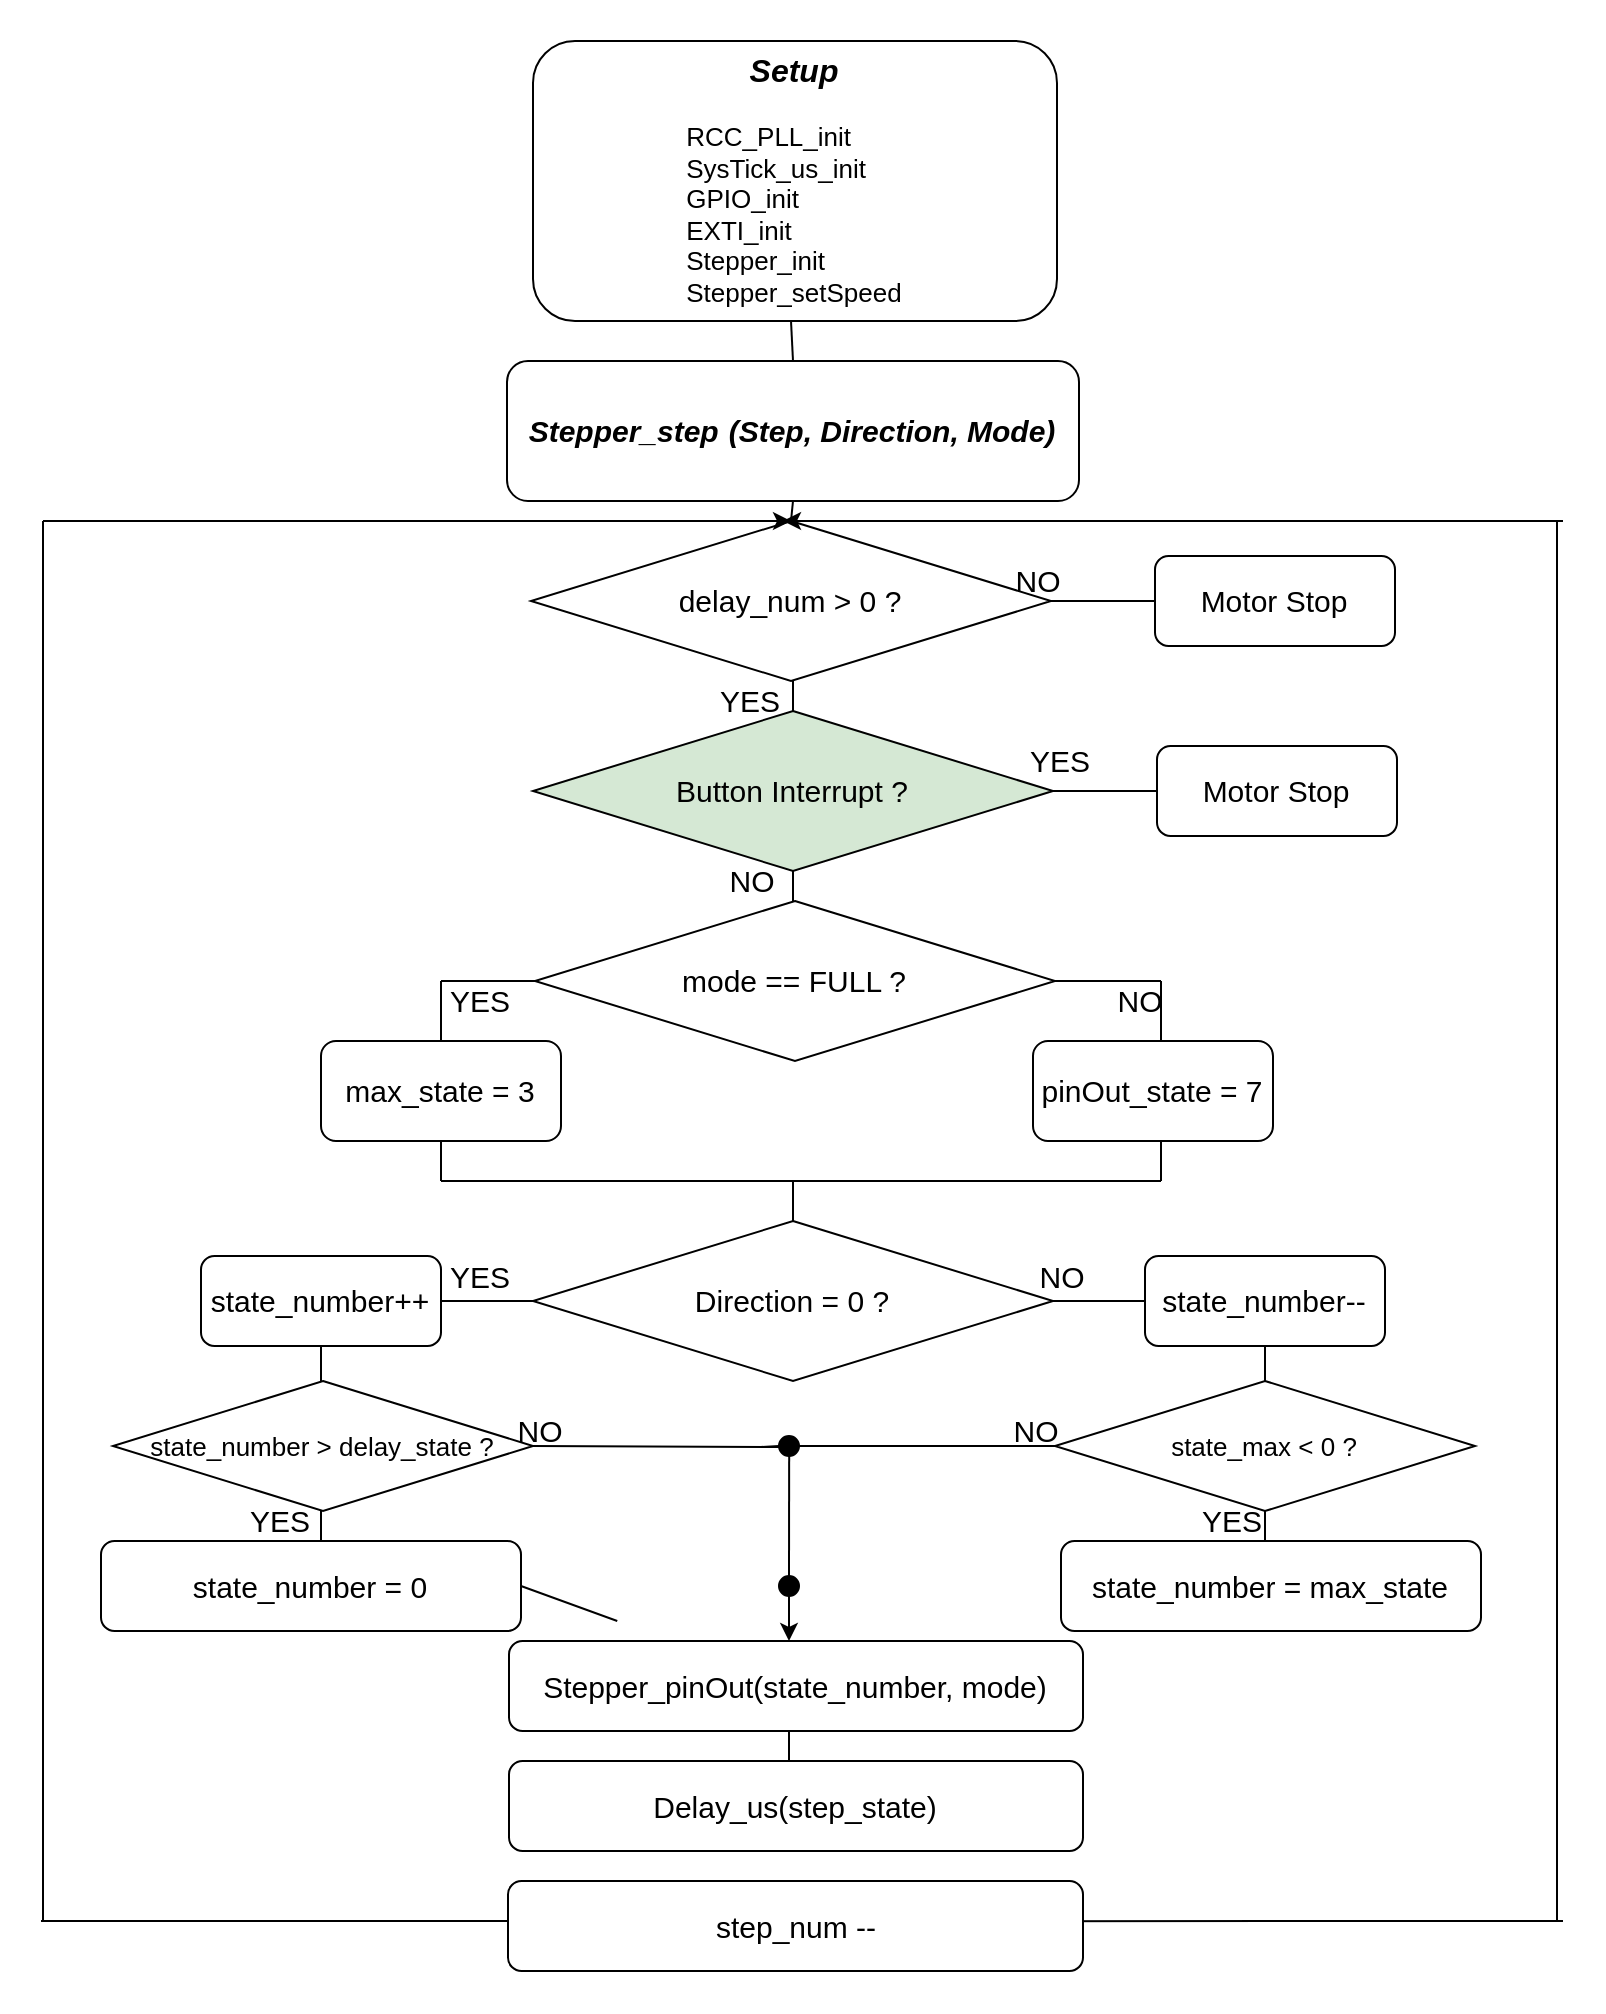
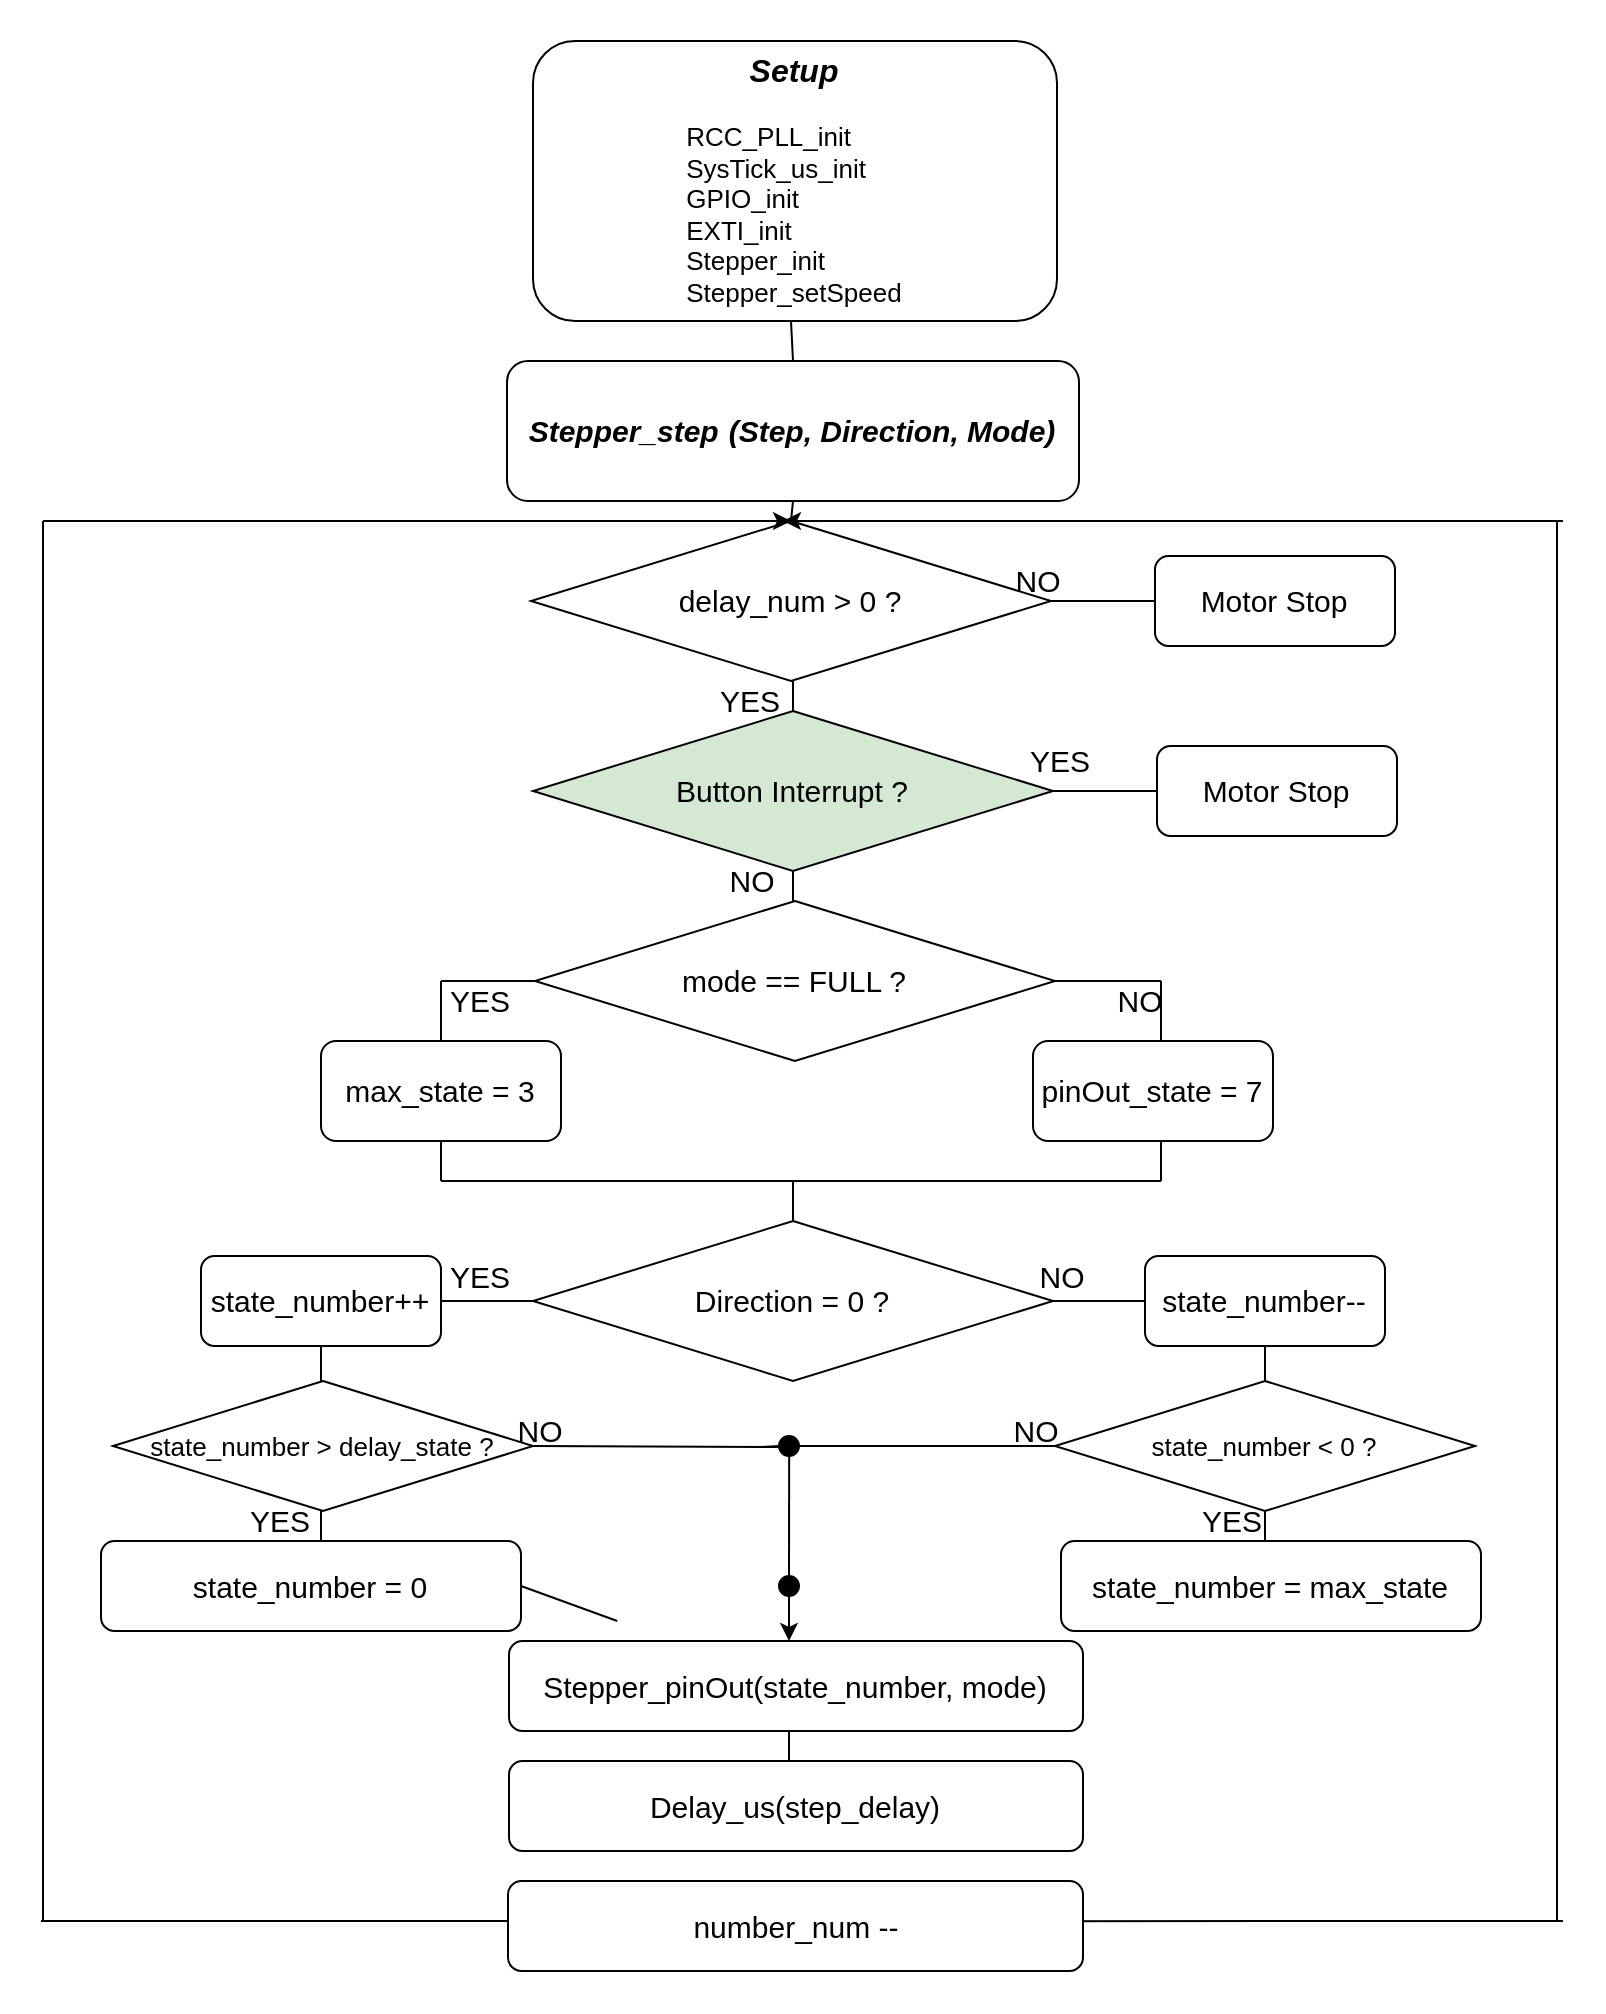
node "state_max < 0 ?": label "state_max < 0 ?" -> "state_number < 0 ?"
node "Delay_us(step_state)": label "Delay_us(step_state)" -> "Delay_us(step_delay)"
node "step_num --": label "step_num --" -> "number_num --"
